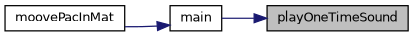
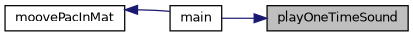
edge "moovePacInMat" -> "main": reversed
